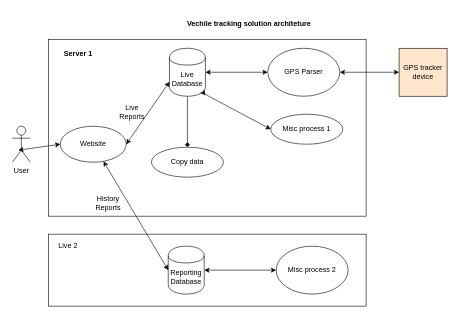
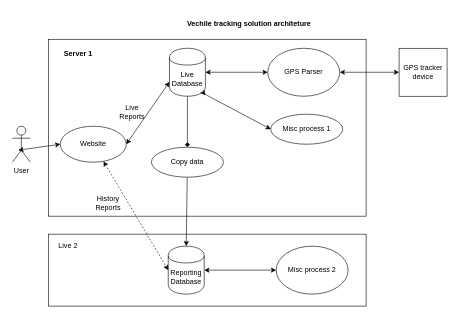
node "GPS tracker device": fillcolor #ffe6cc -> #ffffff
edge "Website" -- "Reporting Database": style solid -> dashed
edge "Copy data" -> "Reporting Database": added
